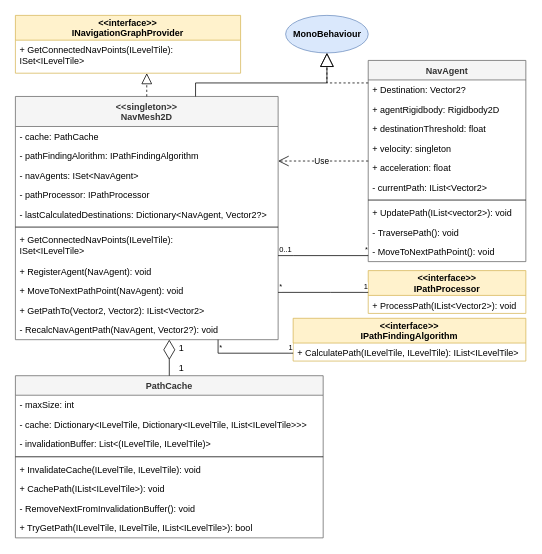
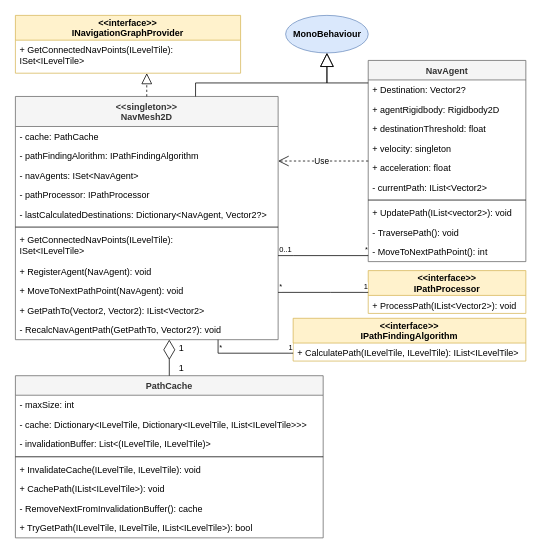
edge "NavAgent" -> "MonoBehaviour": style dashed -> solid
node "- MoveToNextPathPoint(): void": label "- MoveToNextPathPoint(): void" -> "- MoveToNextPathPoint(): int"
node "- RecalcNavAgentPath(NavAgent, Vector2?): void": label "- RecalcNavAgentPath(NavAgent, Vector2?): void" -> "- RecalcNavAgentPath(GetPathTo, Vector2?): void"
node "- RemoveNextFromInvalidationBuffer(): void": label "- RemoveNextFromInvalidationBuffer(): void" -> "- RemoveNextFromInvalidationBuffer(): cache"
